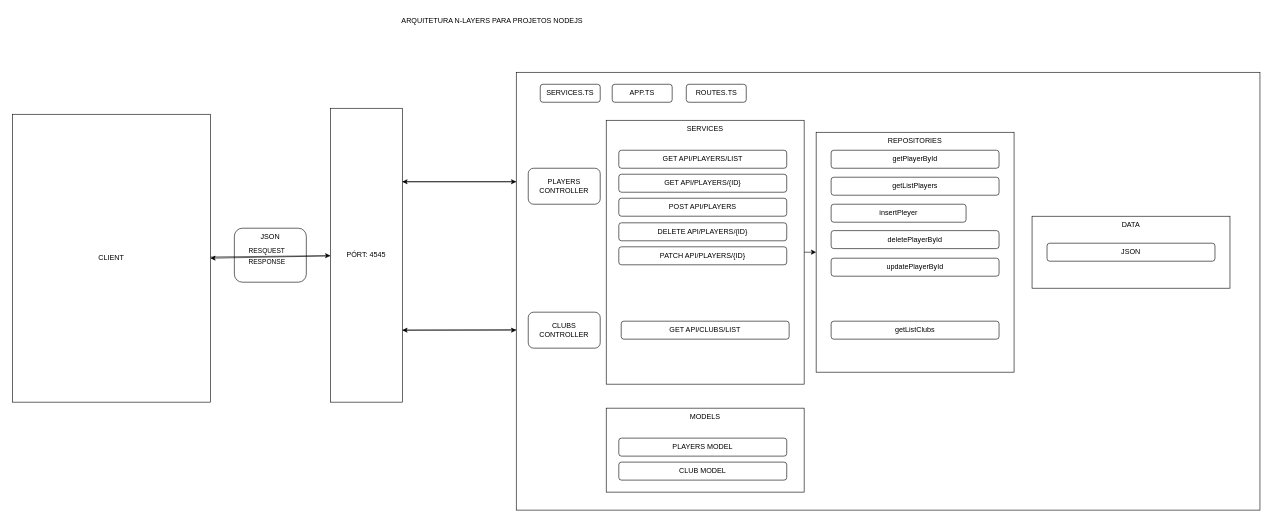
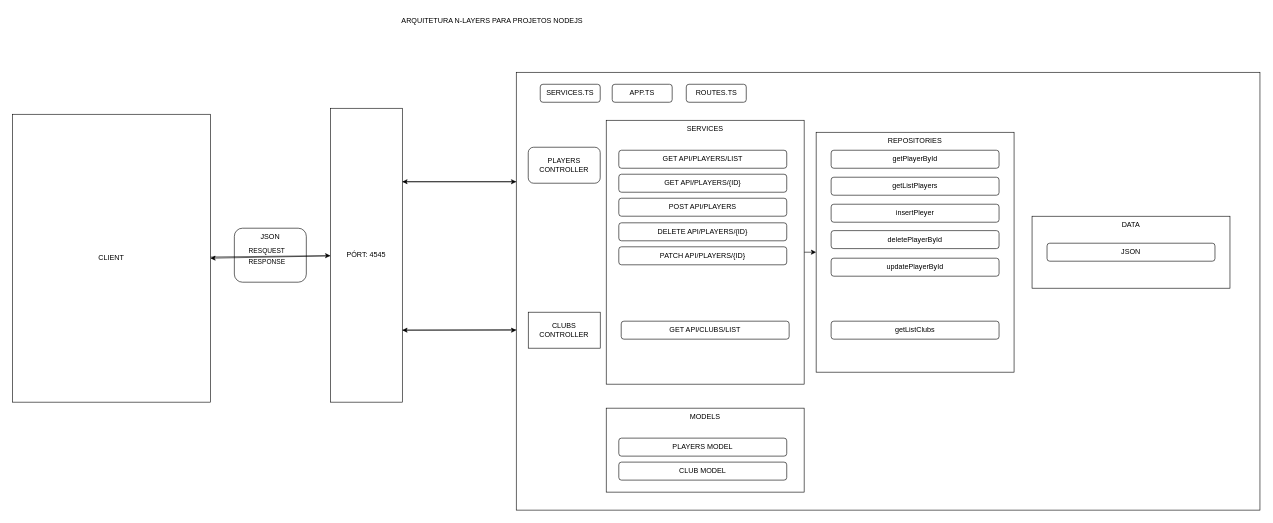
node "PLAYERS CONTROLLER": moved (564, 186) -> (564, 165)
node "insertPleyer": size 135x18 -> 168x18
node "CLUBS CONTROLLER": shape rounded rectangle -> rectangle
